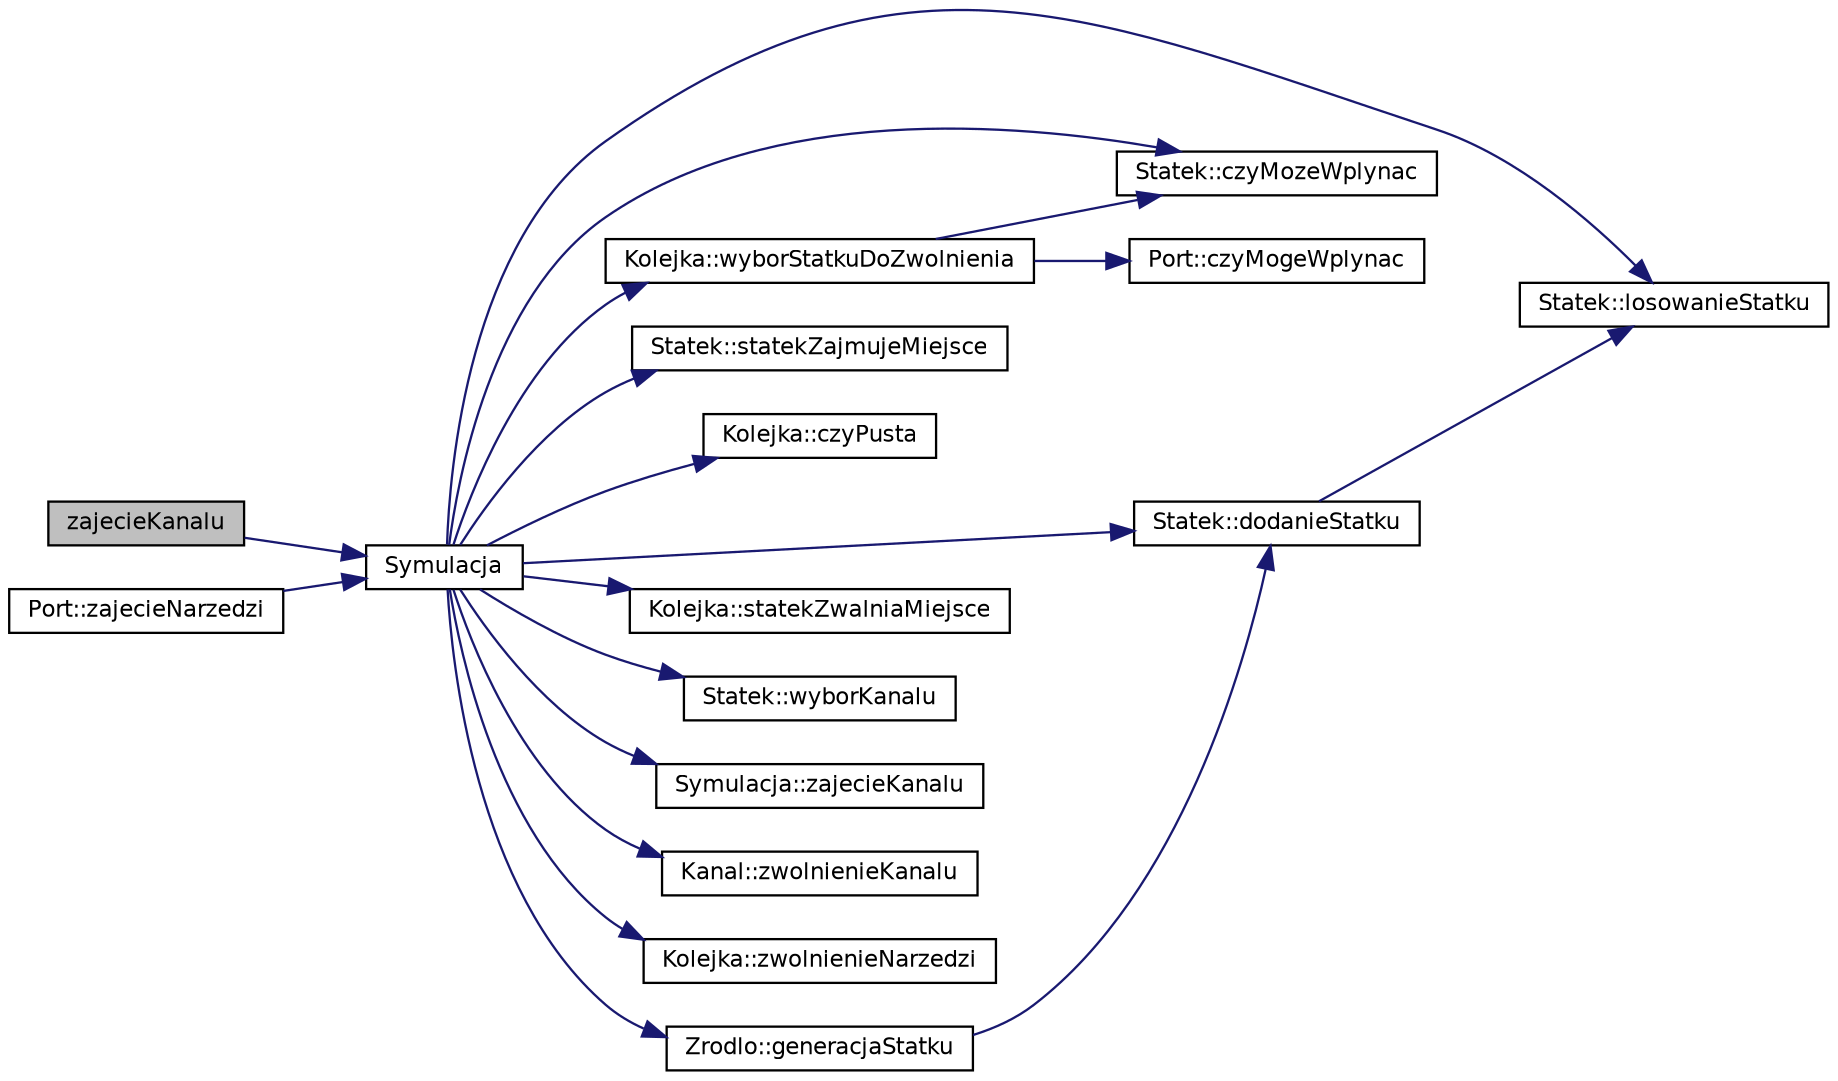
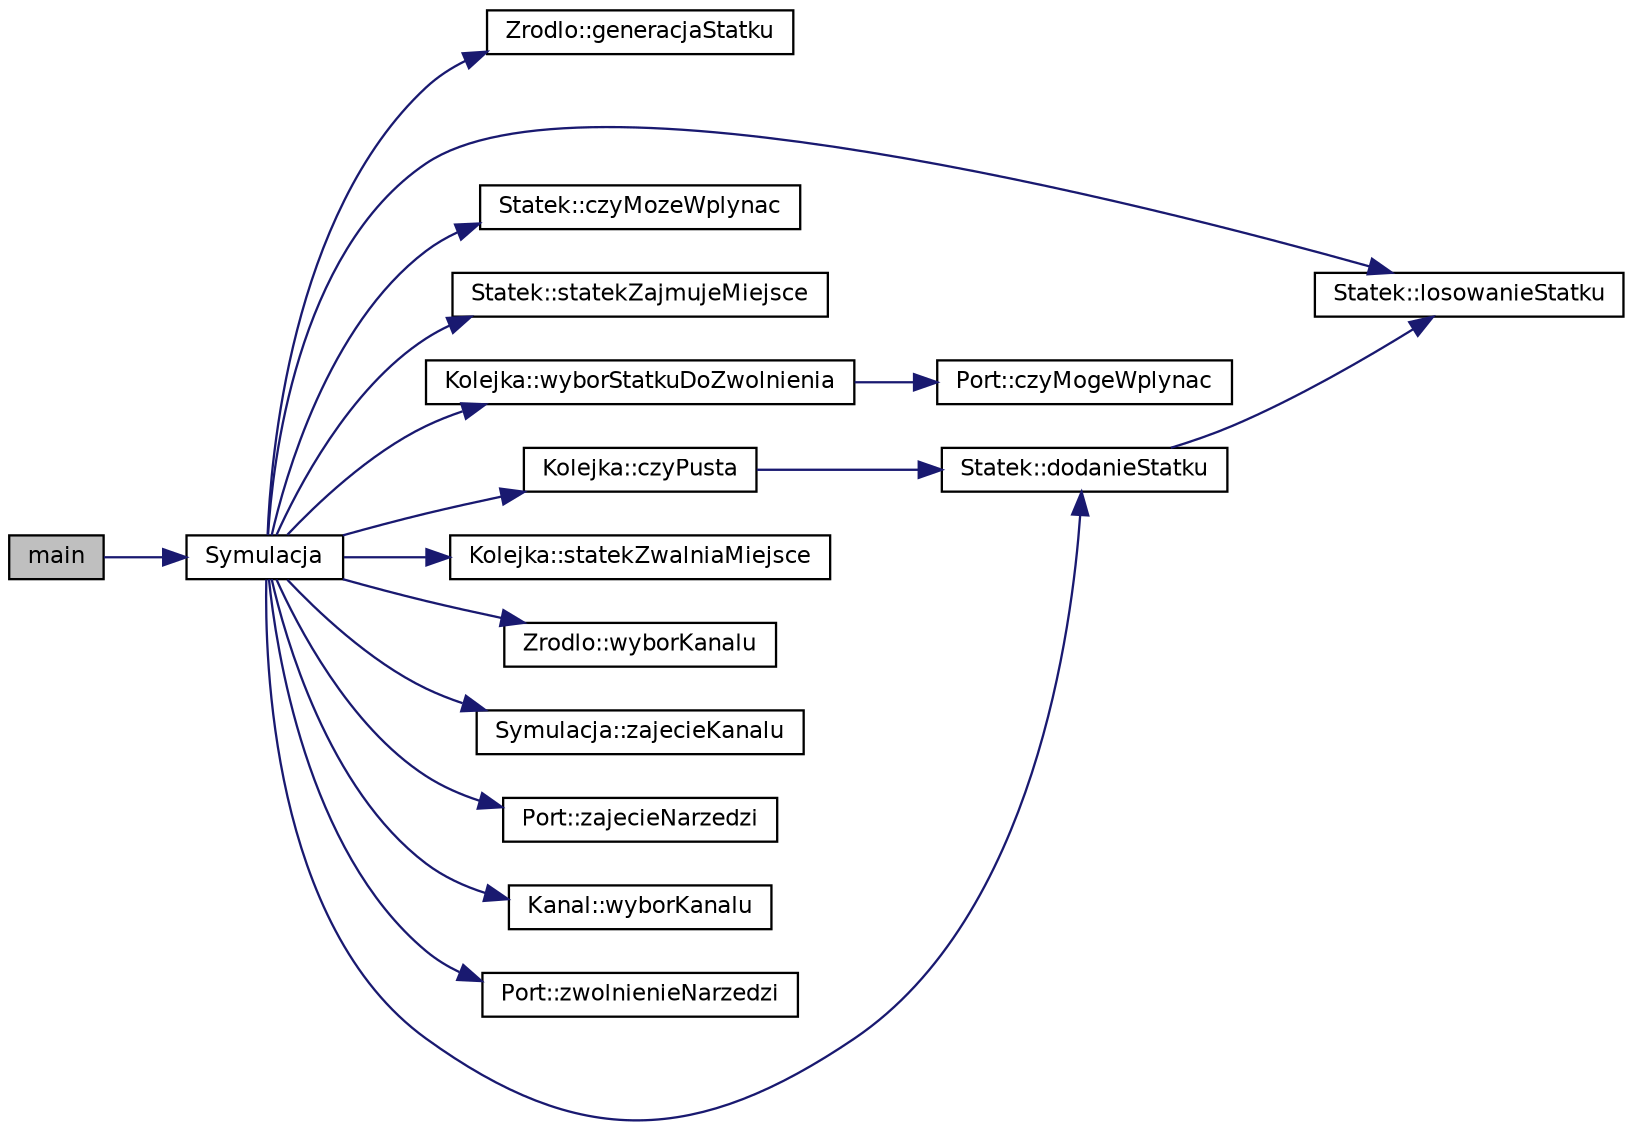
edge "Kolejka::wyborStatkuDoZwolnienia" -> "Statek::czyMozeWplynac": removed
node "zajecieKanalu": label "zajecieKanalu" -> "main"
edge "Port::zajecieNarzedzi" -> "Symulacja": reversed
node "Statek::wyborKanalu": label "Statek::wyborKanalu" -> "Zrodlo::wyborKanalu"
edge "Zrodlo::generacjaStatku" -> "Statek::dodanieStatku": now "Kolejka::czyPusta" -> "Statek::dodanieStatku"
node "Kanal::zwolnienieKanalu": label "Kanal::zwolnienieKanalu" -> "Kanal::wyborKanalu"
node "Kolejka::zwolnienieNarzedzi": label "Kolejka::zwolnienieNarzedzi" -> "Port::zwolnienieNarzedzi"
